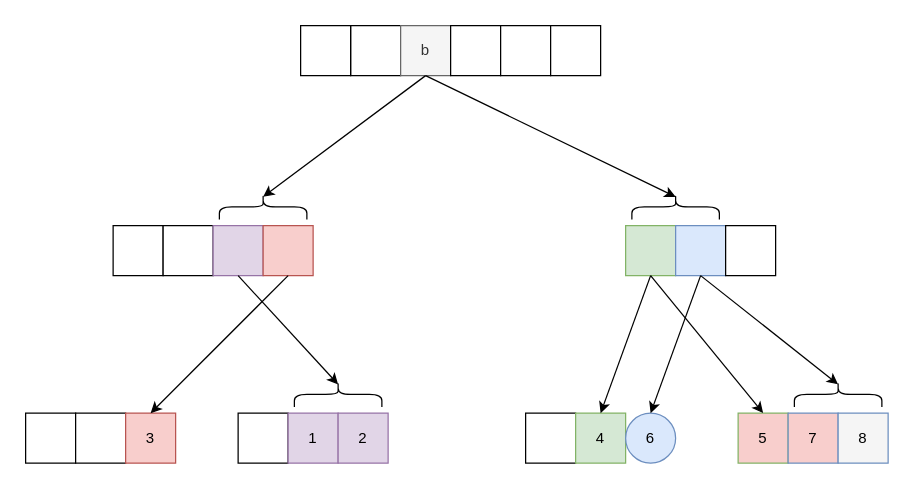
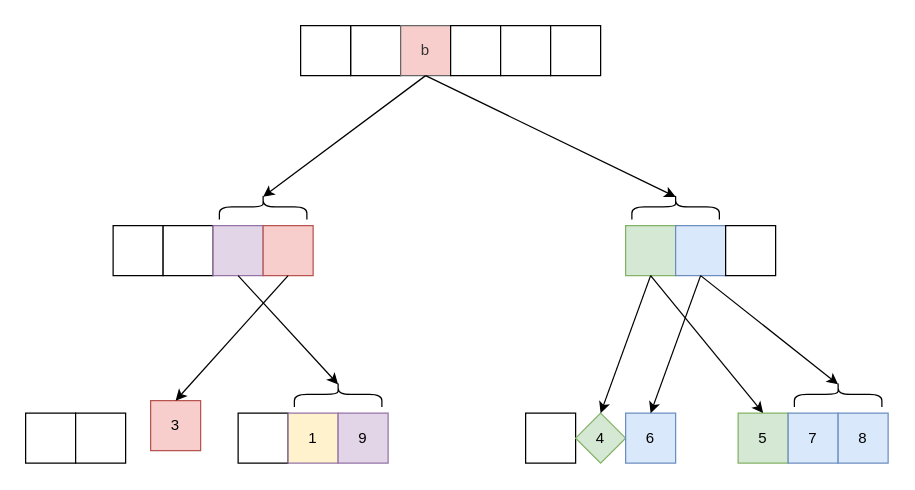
node "b": fillcolor #f5f5f5 -> #f8cecc
node "3": moved (151, 438) -> (176, 426)
node "1": fillcolor #e1d5e7 -> #fff2cc
node "2": label "2" -> "9"
node "4": shape rectangle -> diamond
node "6": shape ellipse -> rectangle
node "5": fillcolor #f8cecc -> #d5e8d4
node "7": fillcolor #f8cecc -> #dae8fc
node "8": fillcolor #f5f5f5 -> #dae8fc
